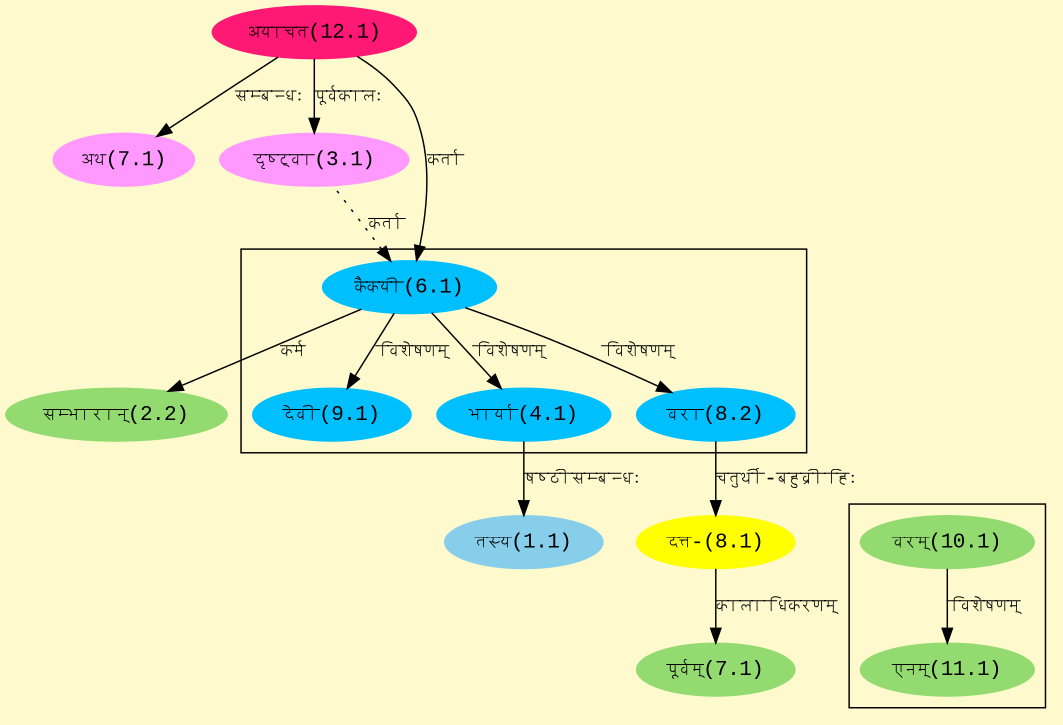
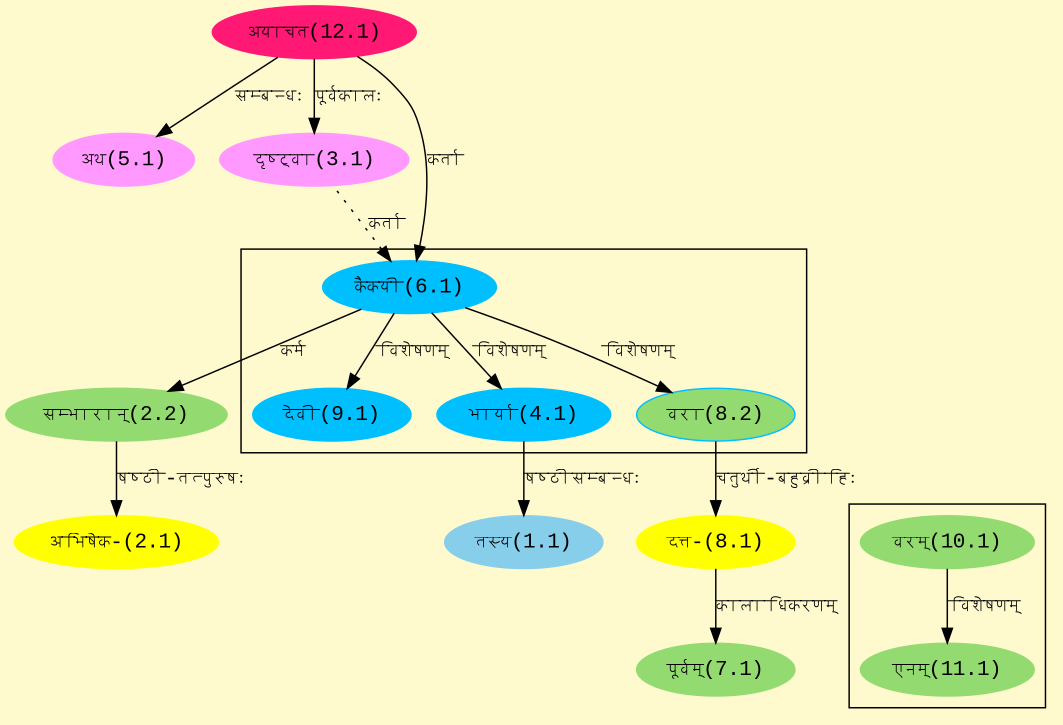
node "अथ(7.1)": label "अथ(7.1)" -> "अथ(5.1)"
node "वरा(8.2)": fillcolor #00bfff -> #93db70
node "अभिषेक-(2.1)": added
